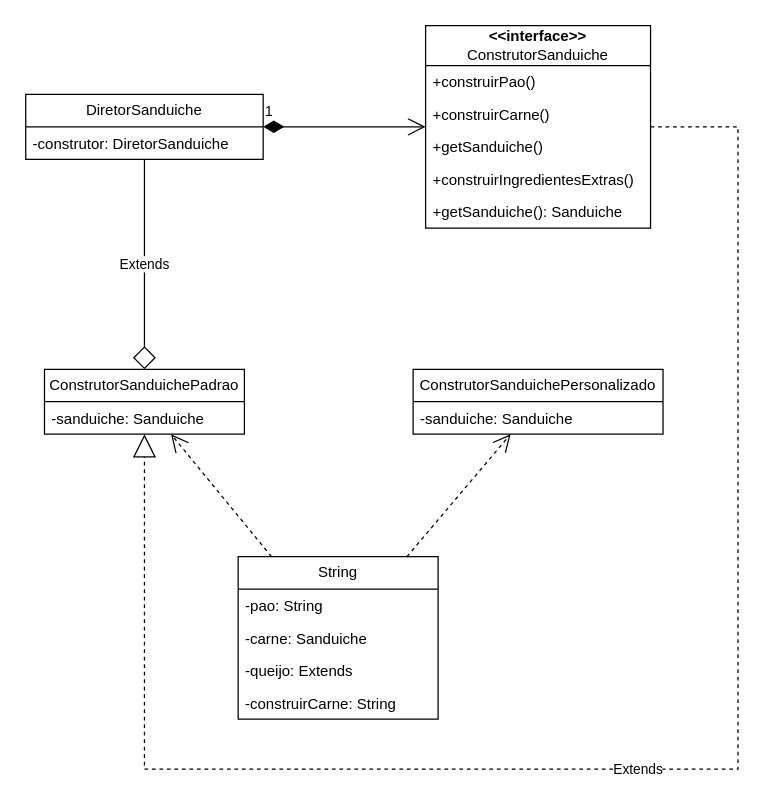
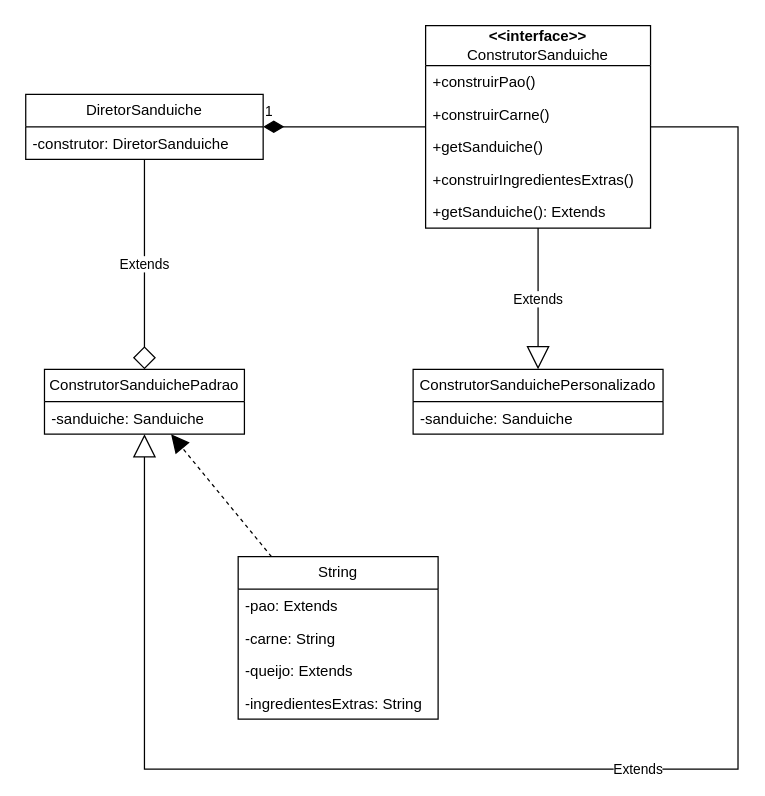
edge "DiretorSanduiche" -- "<<interface>> ConstrutorSanduiche": arrowhead open -> none
node "+getSanduiche(): Sanduiche": label "+getSanduiche(): Sanduiche" -> "+getSanduiche(): Extends"
edge "<<interface>> ConstrutorSanduiche" -> "ConstrutorSanduichePersonalizado": added, label "Extends"
edge "<<interface>> ConstrutorSanduiche" -> "ConstrutorSanduichePadrao": style dashed -> solid
edge "String" -> "ConstrutorSanduichePadrao": arrowhead open -> block
edge "String" -> "ConstrutorSanduichePersonalizado": removed
node "-pao: String": label "-pao: String" -> "-pao: Extends"
node "-carne: Sanduiche": label "-carne: Sanduiche" -> "-carne: String"
node "-construirCarne: String": label "-construirCarne: String" -> "-ingredientesExtras: String"
